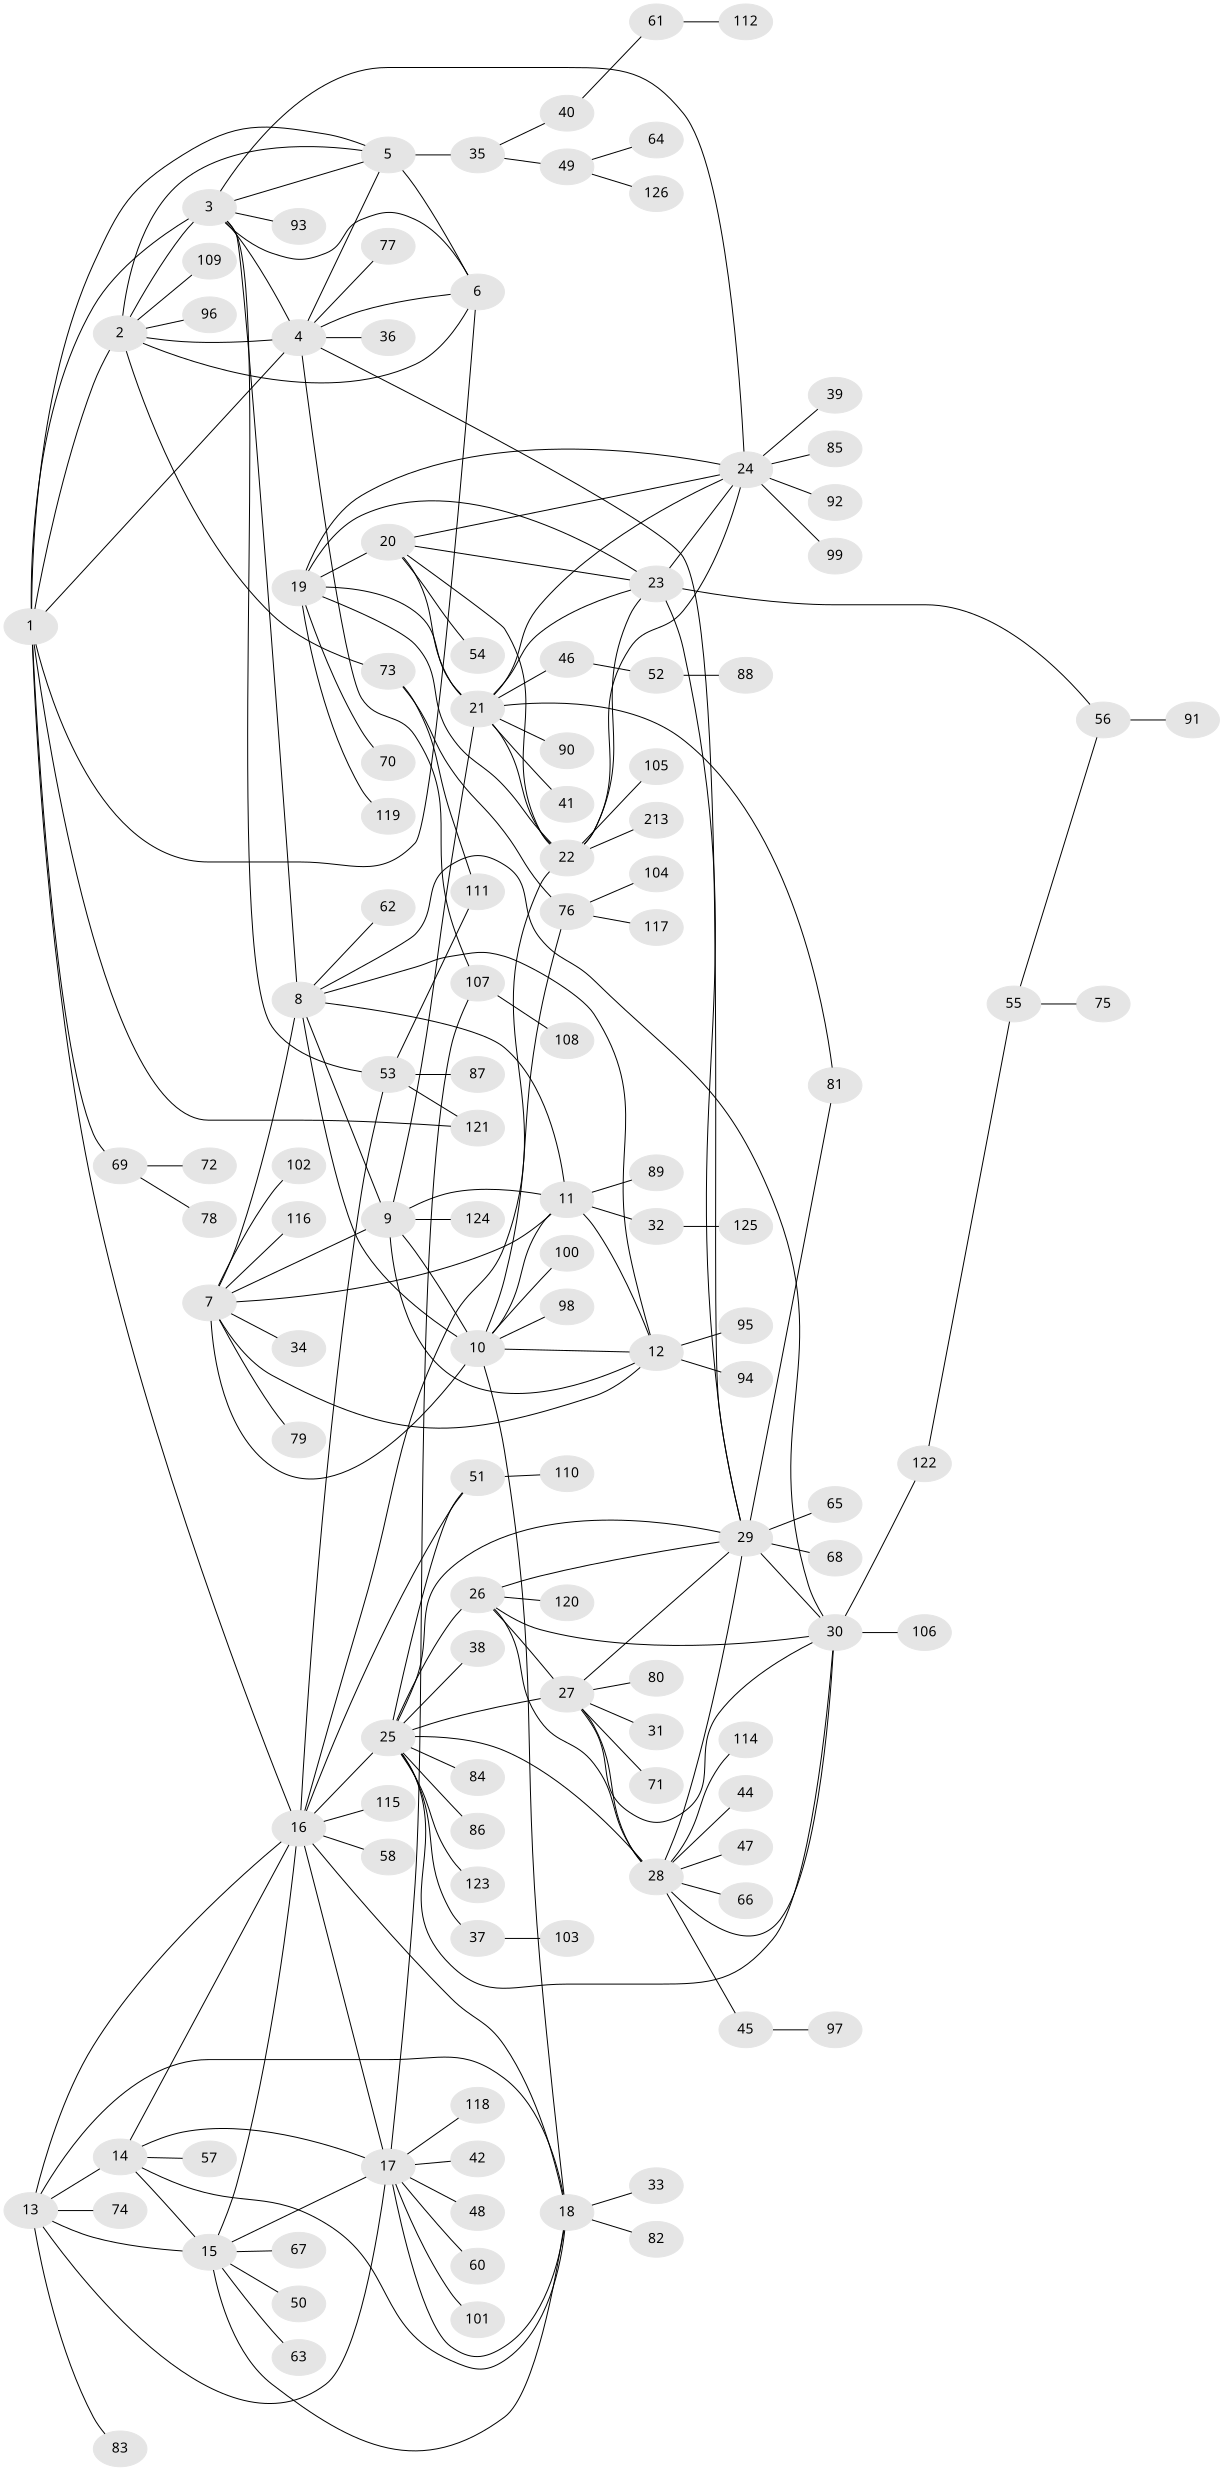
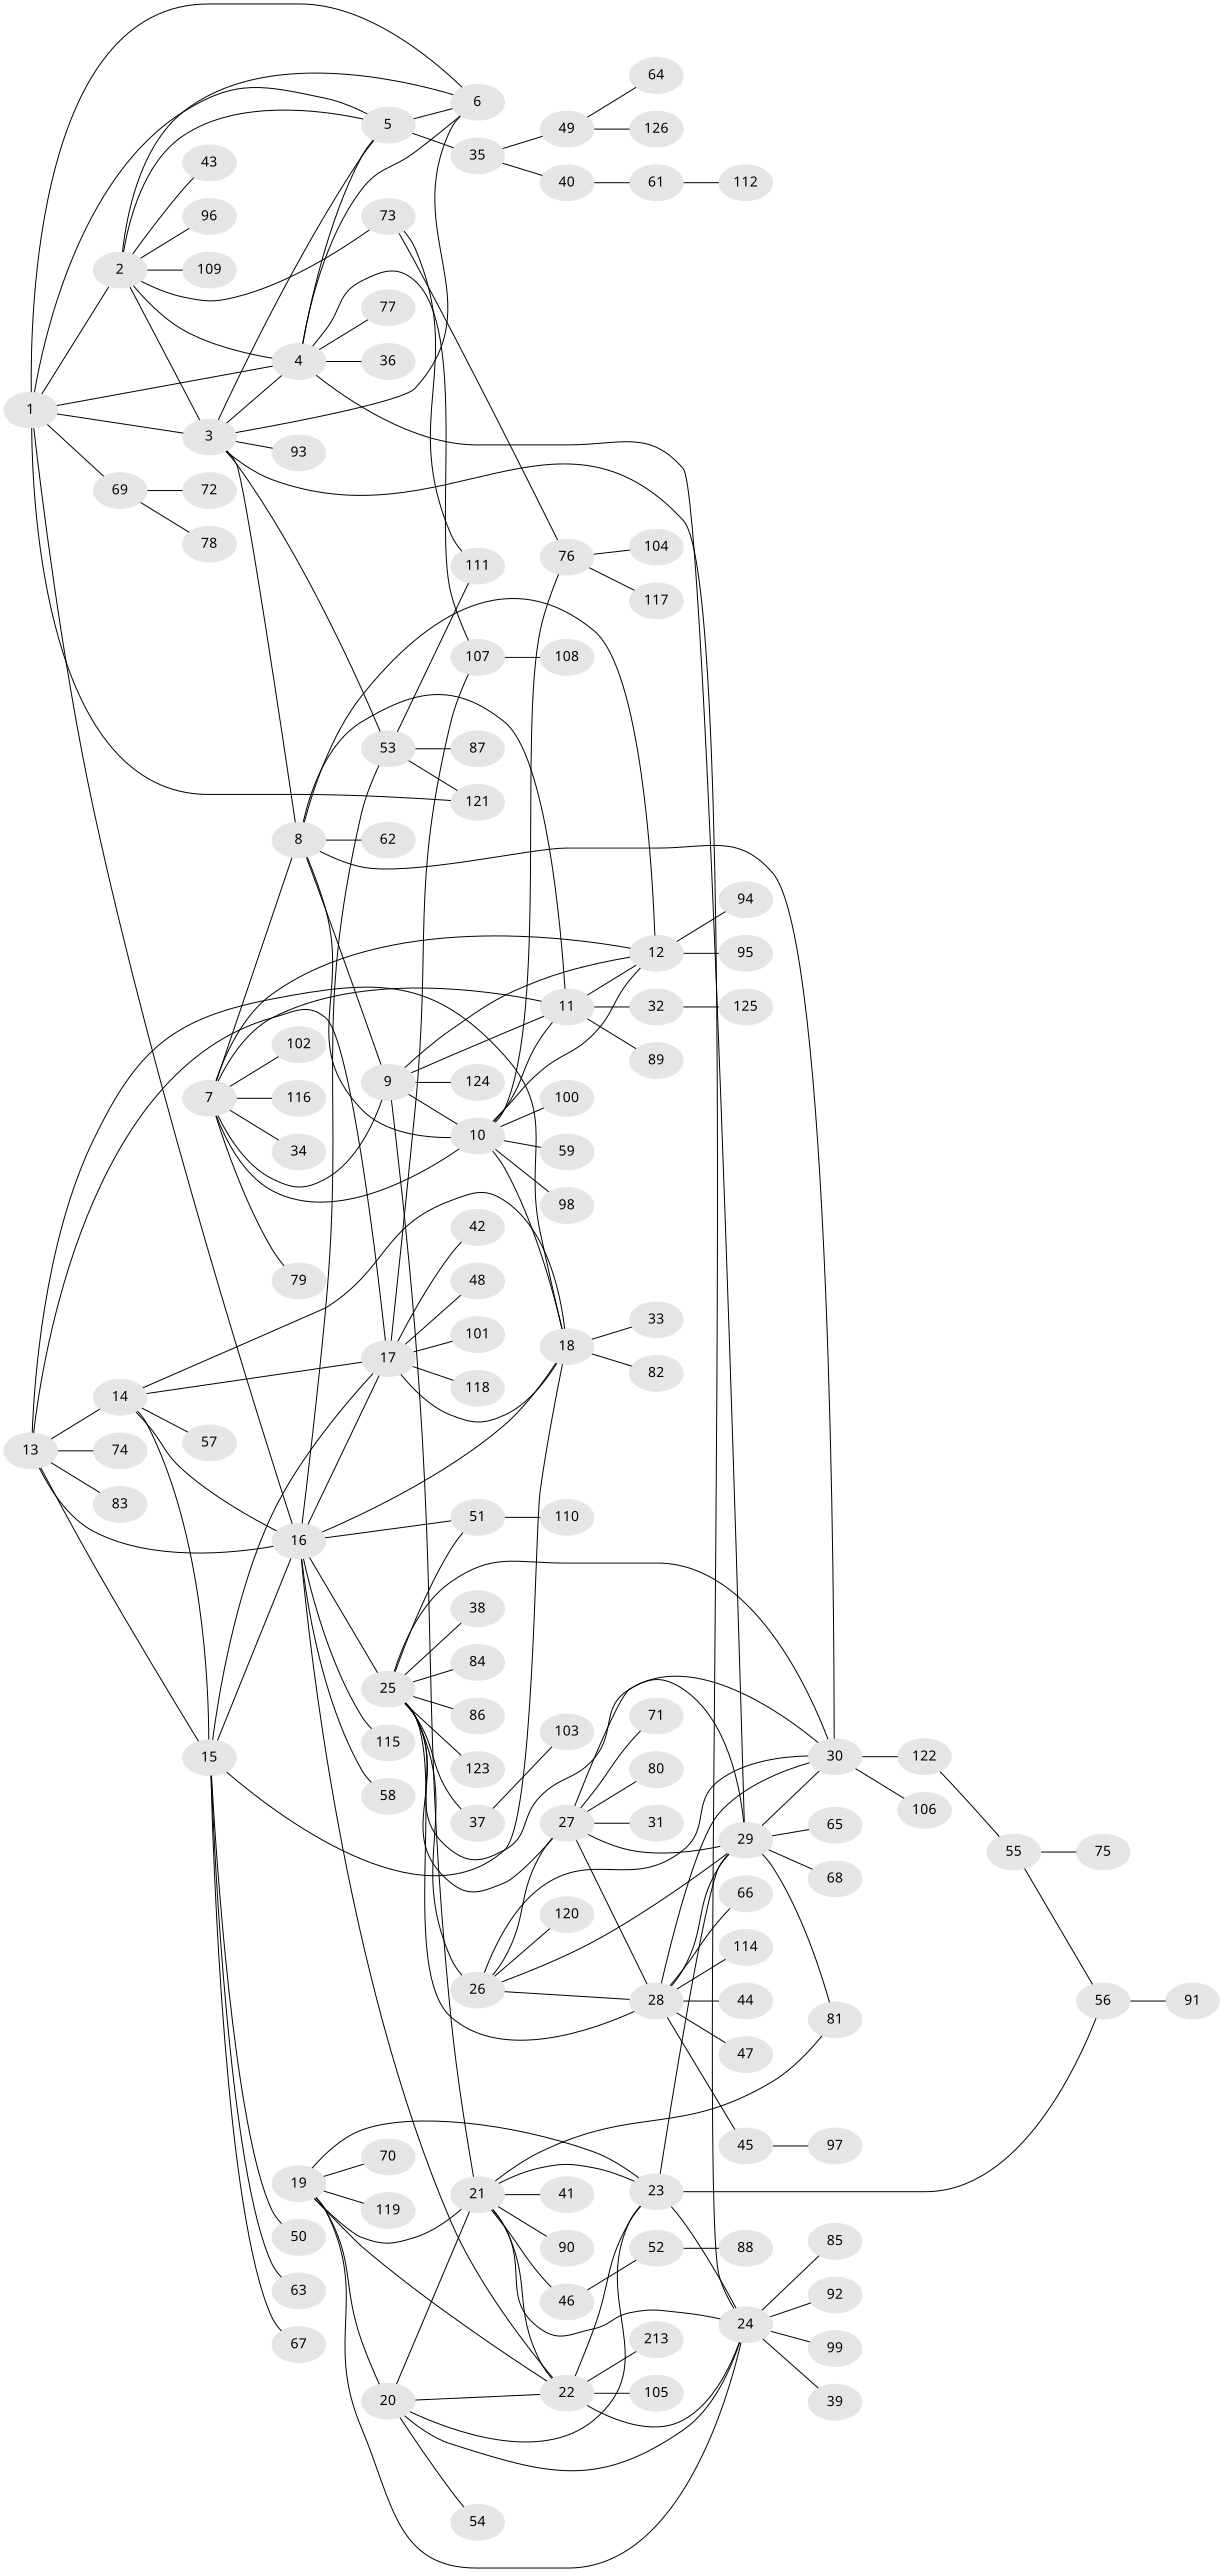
node "43": added
node "59": added
node "60": removed
